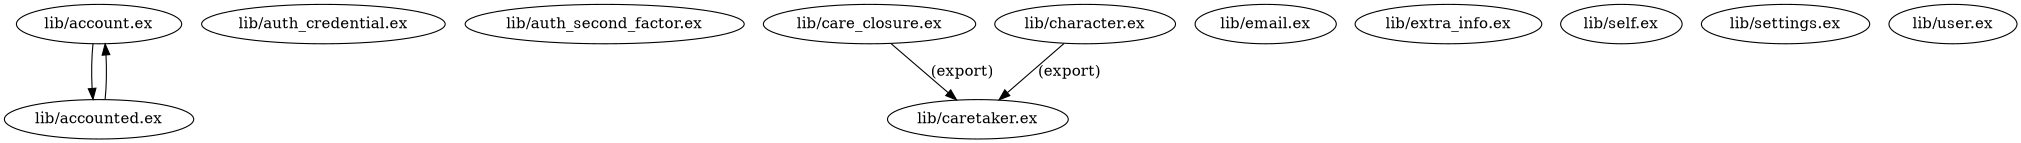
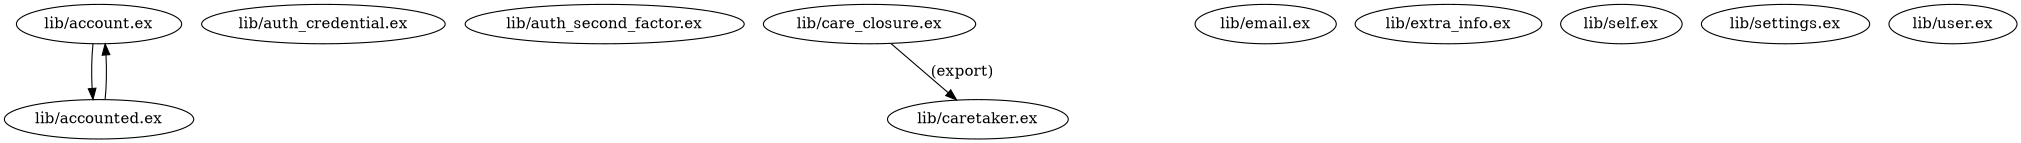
node "lib/character.ex": removed
